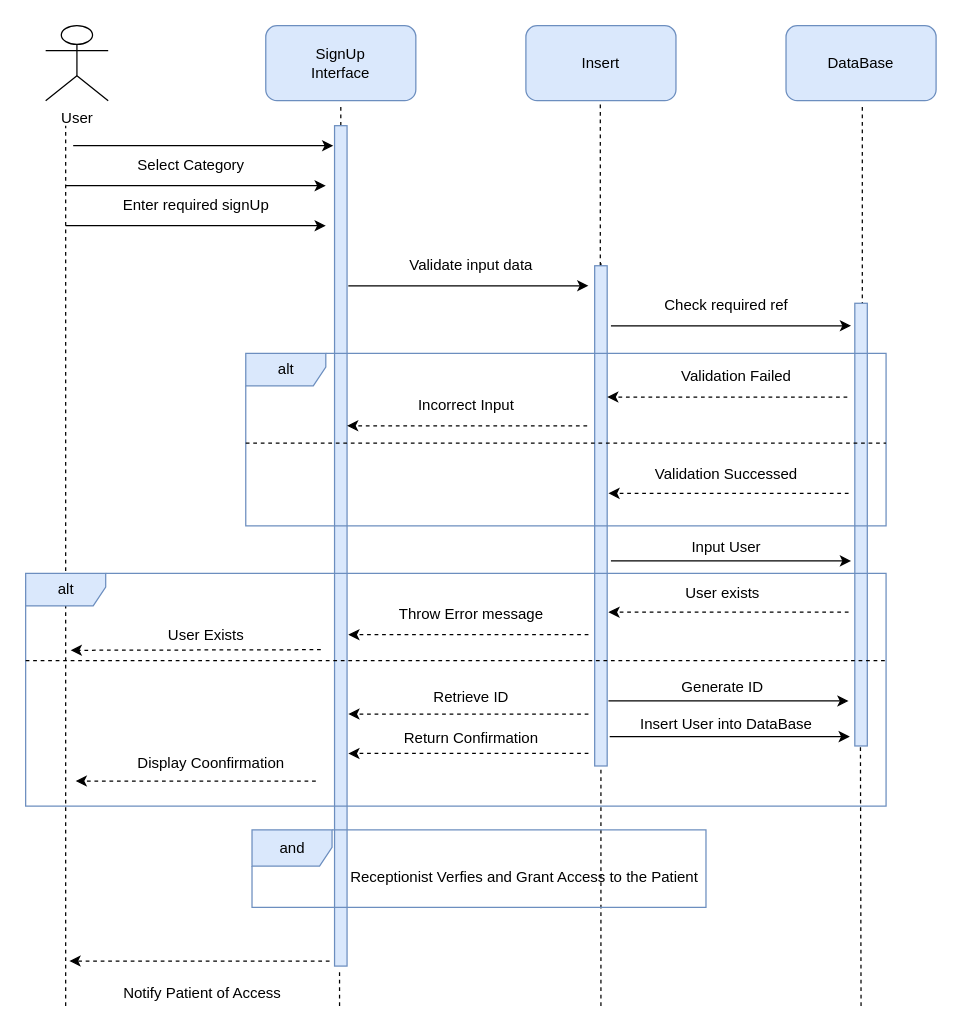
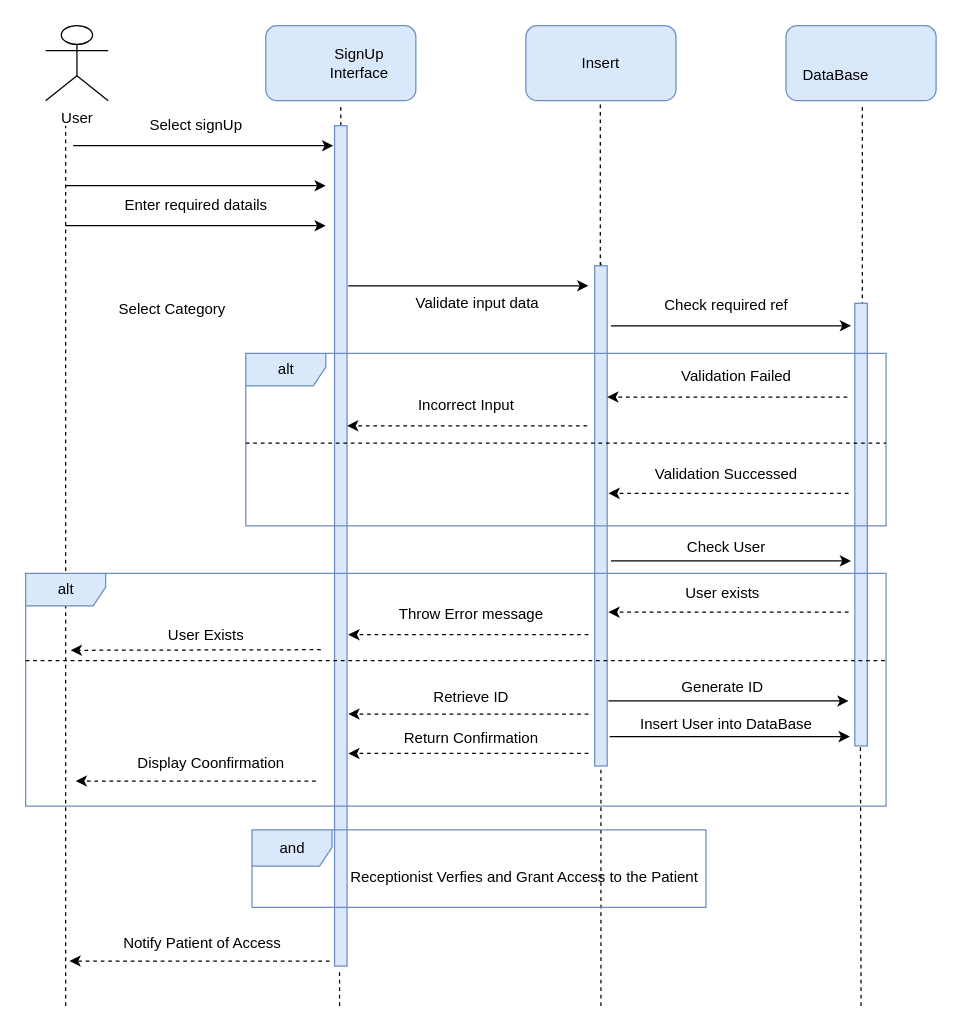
node "SignUp Interface": moved (341, 63) -> (359, 63)
node "DataBase": moved (861, 63) -> (836, 76)
node "Select signUp": added
node "Select Category": moved (191, 166) -> (172, 309)
node "Enter required signUp": label "Enter required signUp" -> "Enter required datails"
node "Validate input data": moved (471, 266) -> (477, 303)
node "Input User": label "Input User" -> "Check User"
node "Notify Patient of Access": moved (202, 993) -> (202, 943)
